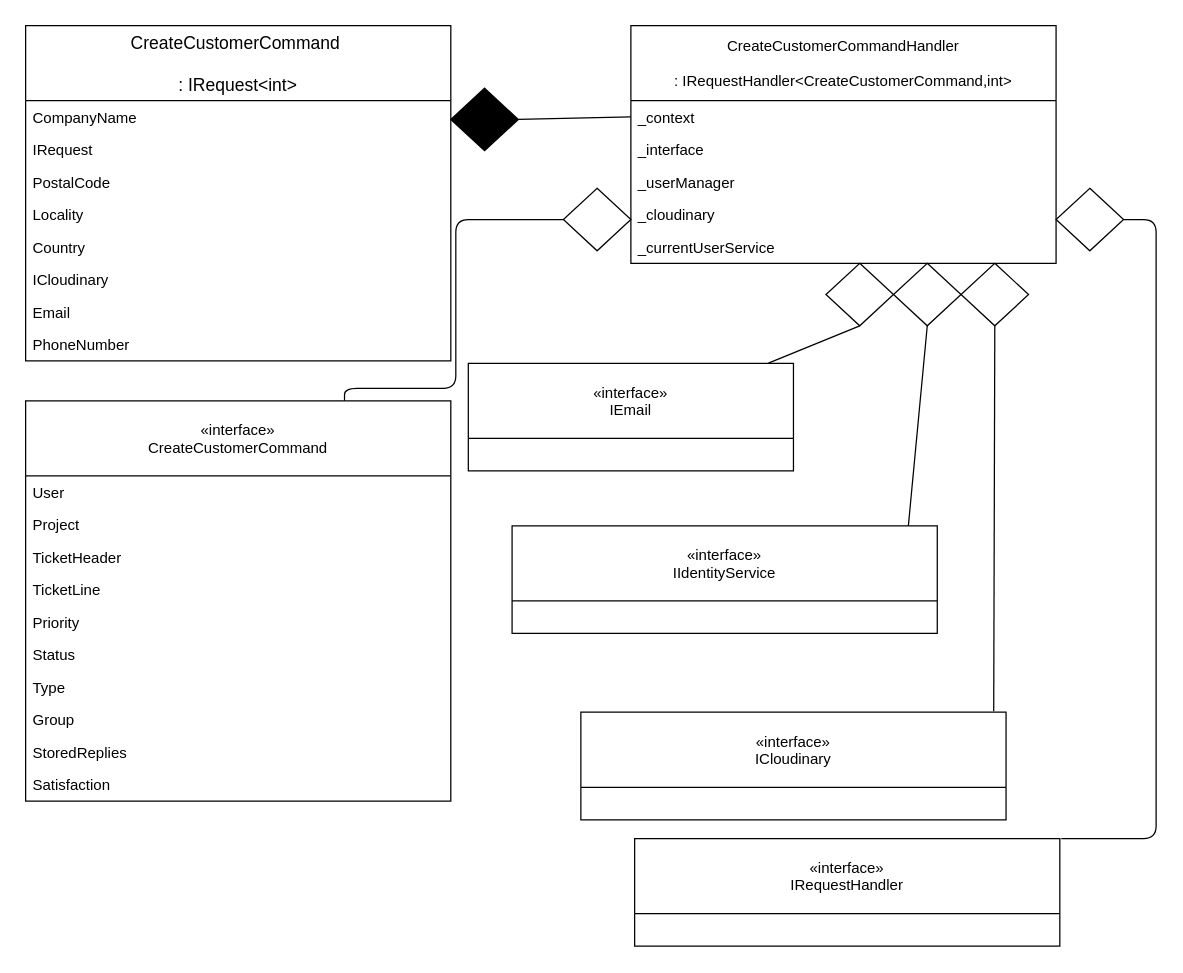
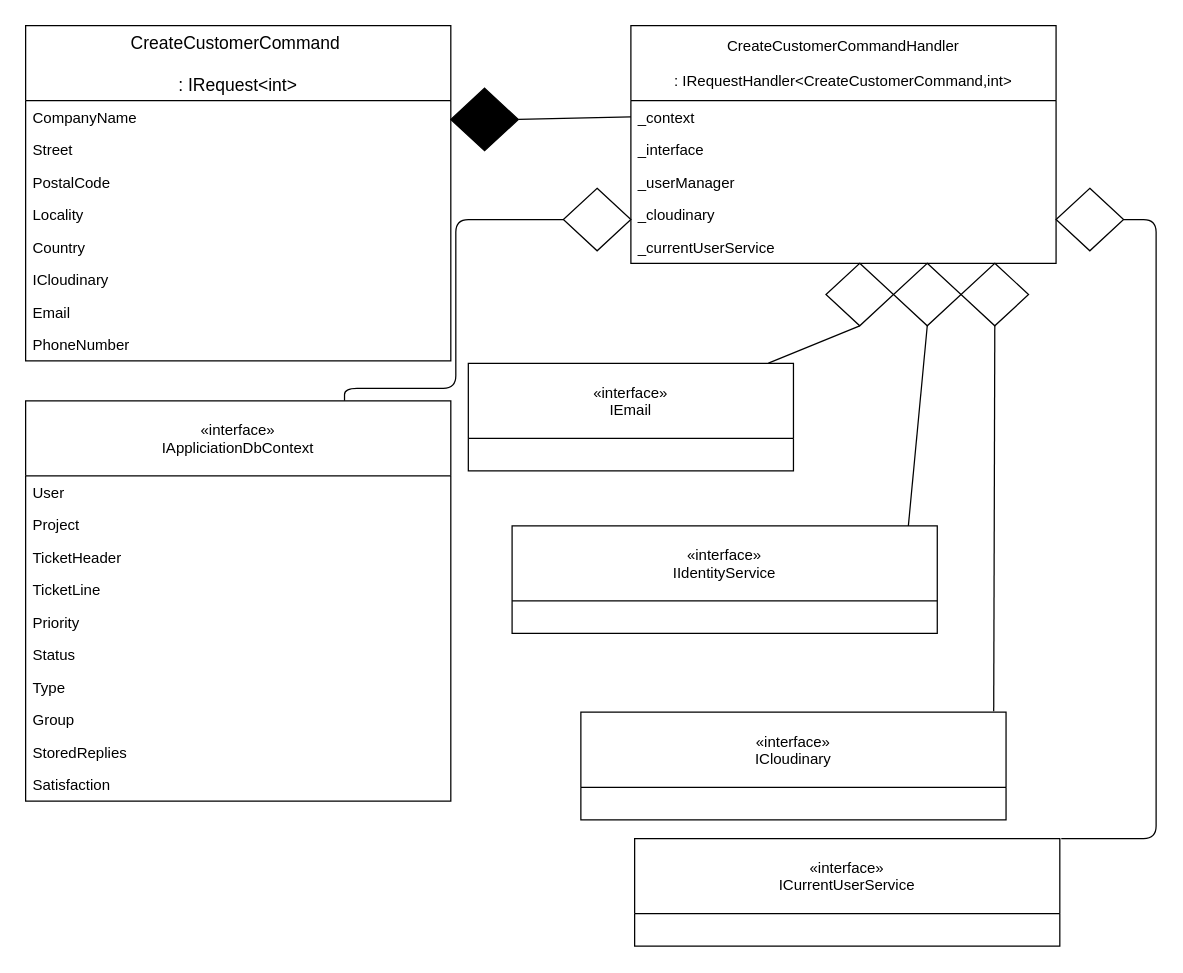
node "IRequest": label "IRequest" -> "Street"
node "«interface» CreateCustomerCommand": label "«interface» CreateCustomerCommand" -> "«interface» IAppliciationDbContext"
node "«interface» IRequestHandler": label "«interface» IRequestHandler" -> "«interface» ICurrentUserService"
